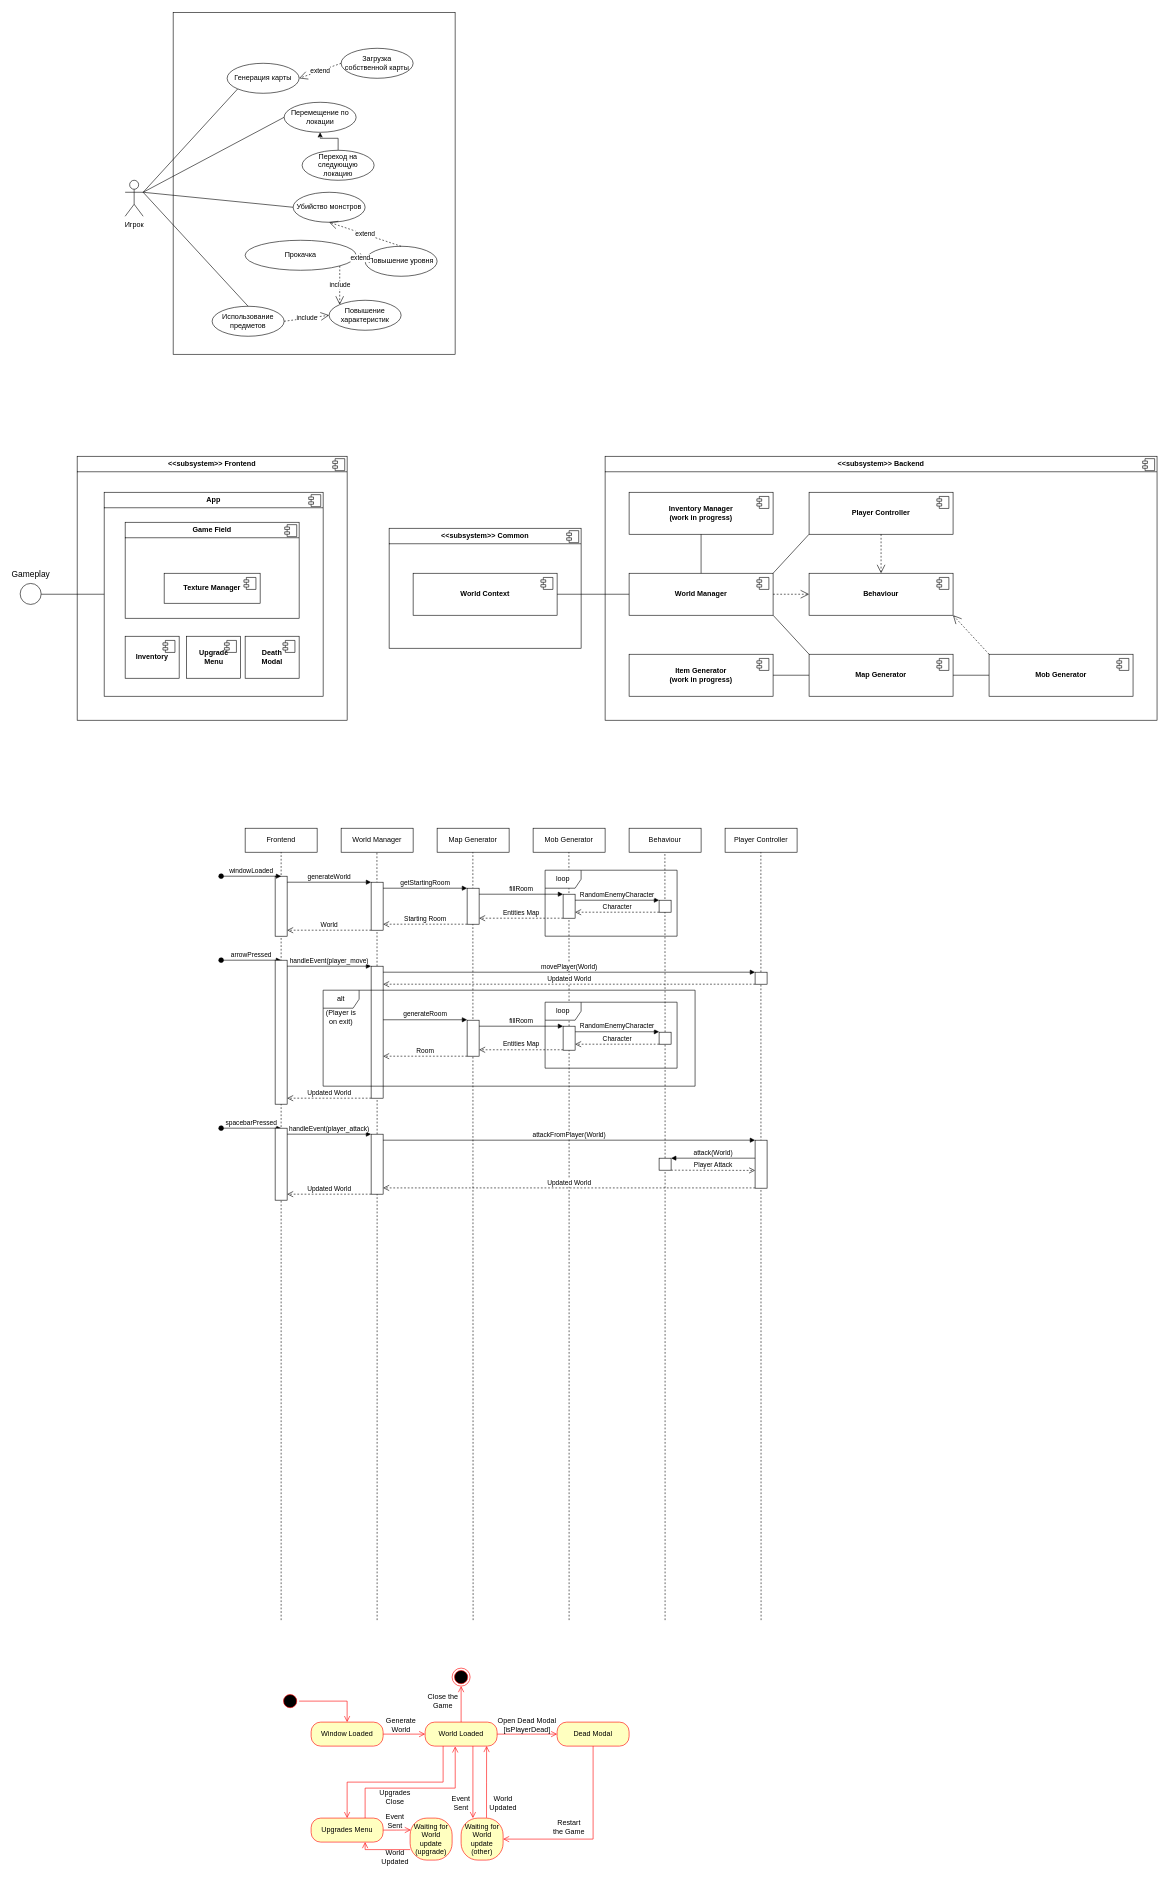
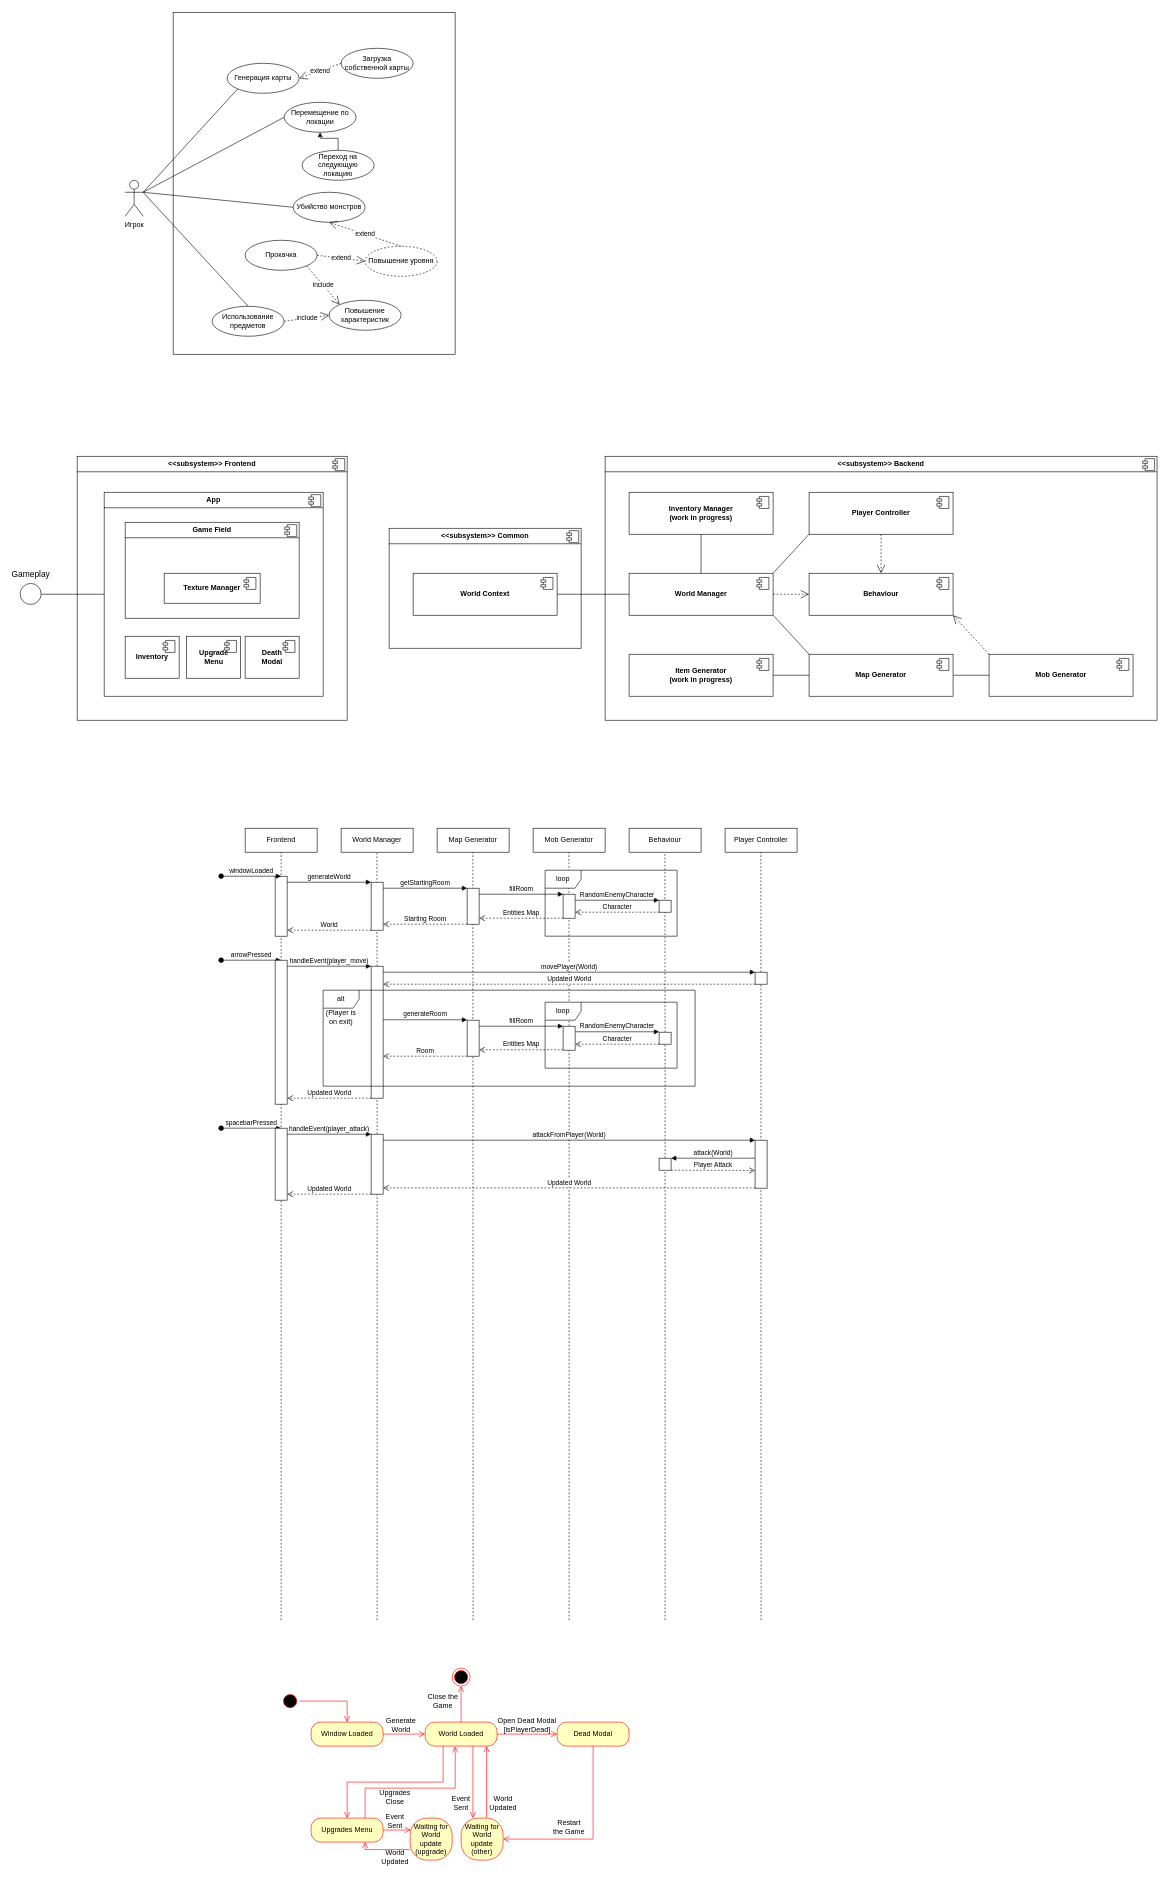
node "Прокачка": size 111x30 -> 72x30
node "Повышение уровня": style solid -> dashed
